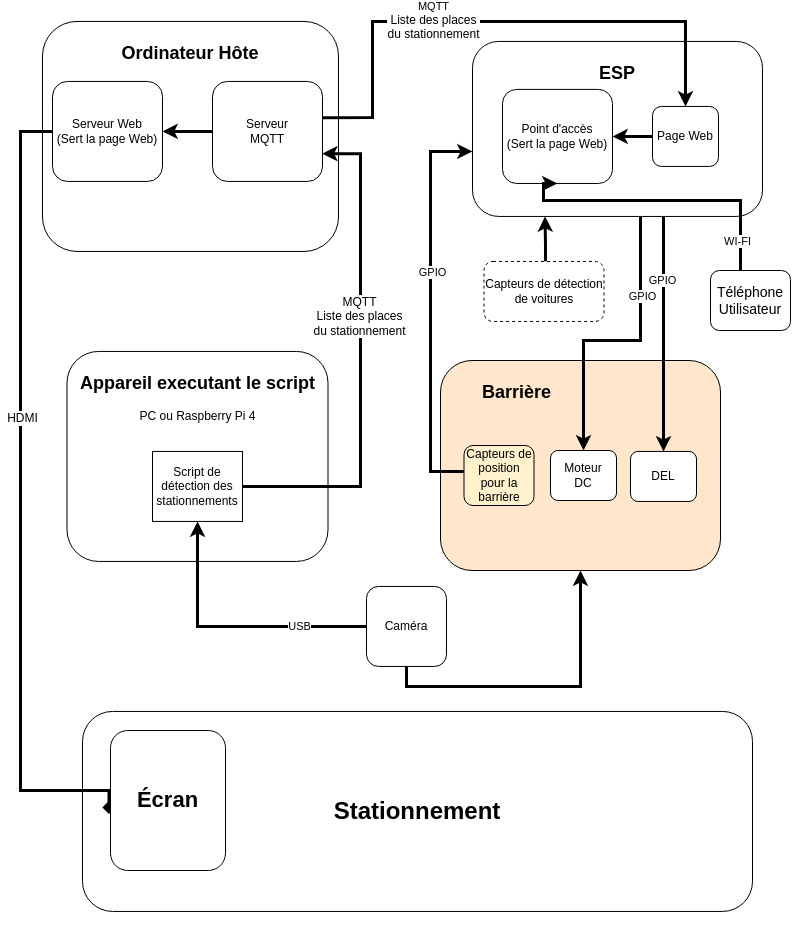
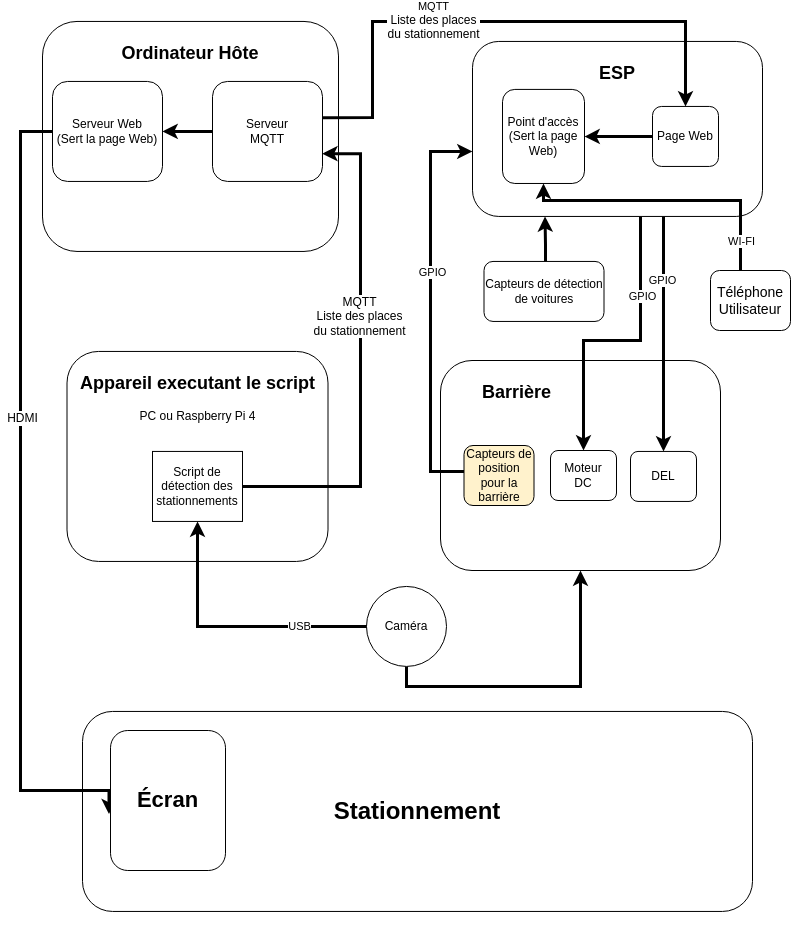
node "Point d'accès (Sert la page Web)": size 110x94 -> 82x94
node "Capteurs de détection de voitures": style dashed -> solid
node "Barrière": fillcolor #ffe6cc -> #ffffff
node "Caméra": shape rounded rectangle -> ellipse
edge "Serveur Web (Sert la page Web)" -> "Écran": arrowhead diamond -> classic
